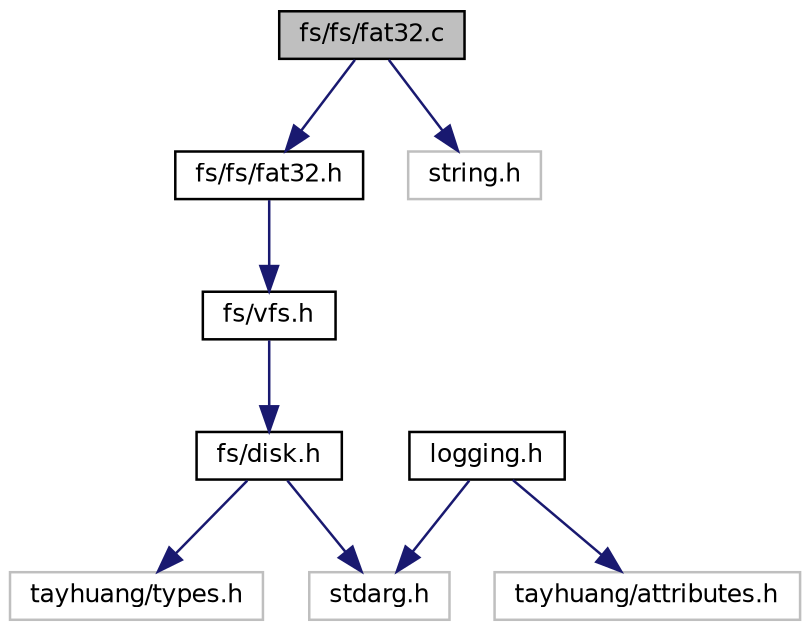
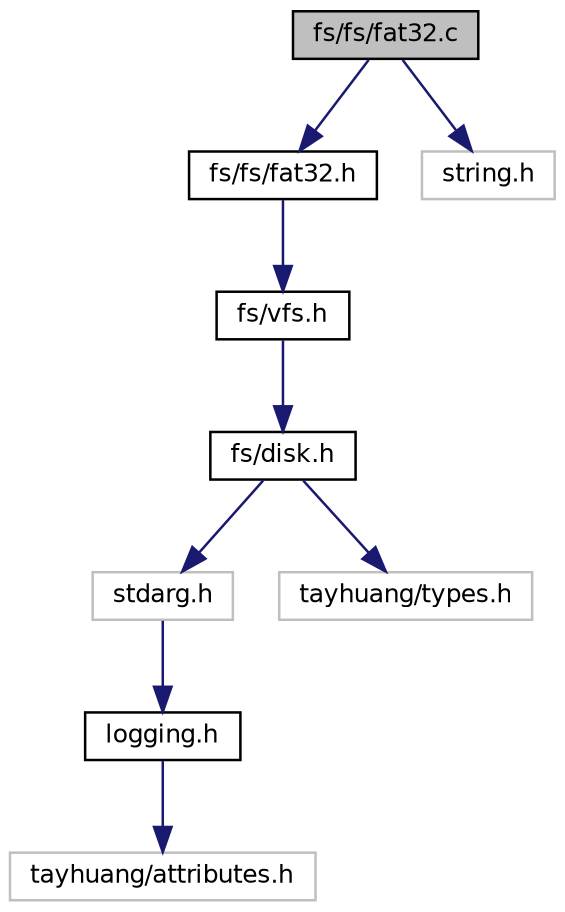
edge "logging.h" -> "stdarg.h": reversed
